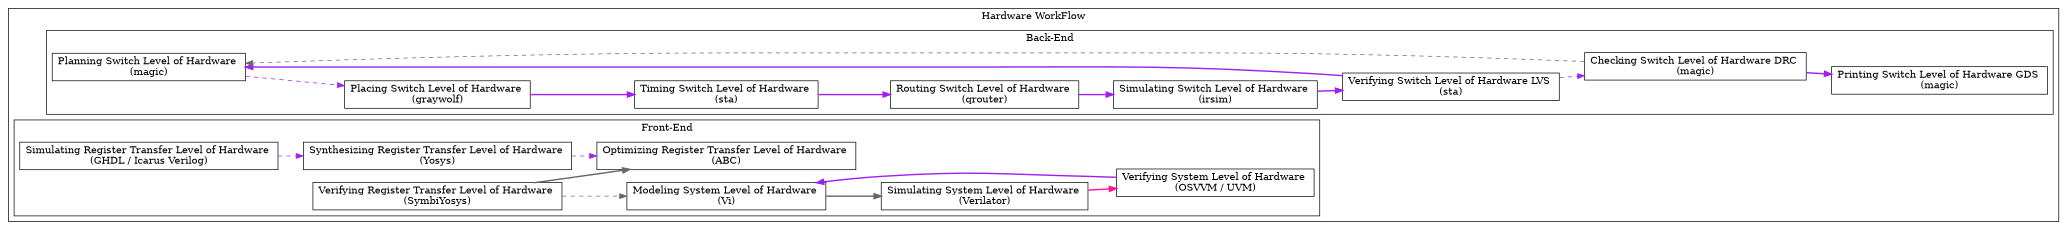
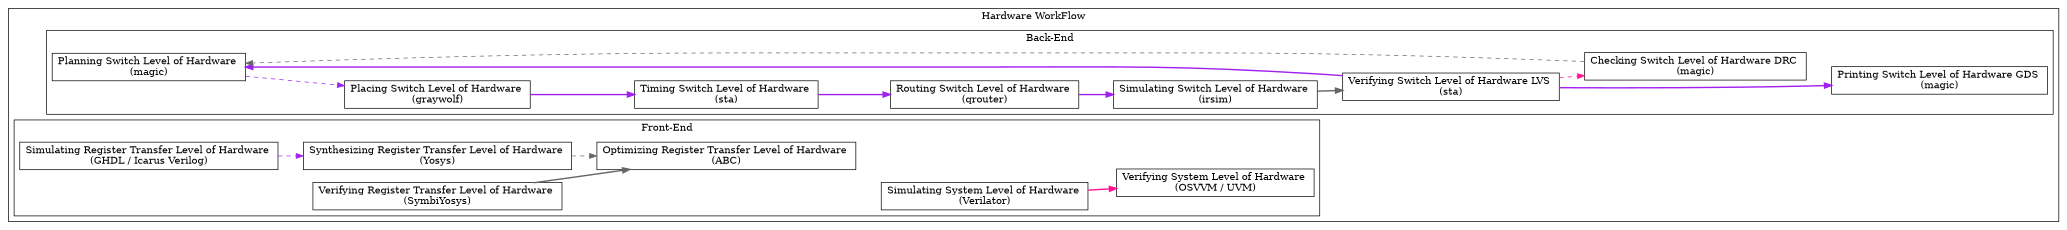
edge "Checking Switch Level of Hardware DRC (magic)" -> "Printing Switch Level of Hardware GDS (magic)": now "Verifying Switch Level of Hardware LVS (sta)" -> "Printing Switch Level of Hardware GDS (magic)"
edge "Verifying Switch Level of Hardware LVS (sta)" -> "Checking Switch Level of Hardware DRC (magic)": color purple -> deeppink
edge "Simulating Switch Level of Hardware (irsim)" -> "Verifying Switch Level of Hardware LVS (sta)": color purple -> gray40
edge "Synthesizing Register Transfer Level of Hardware (Yosys)" -> "Optimizing Register Transfer Level of Hardware (ABC)": color purple -> gray40
node "Modeling System Level of Hardware (Vi)": removed
